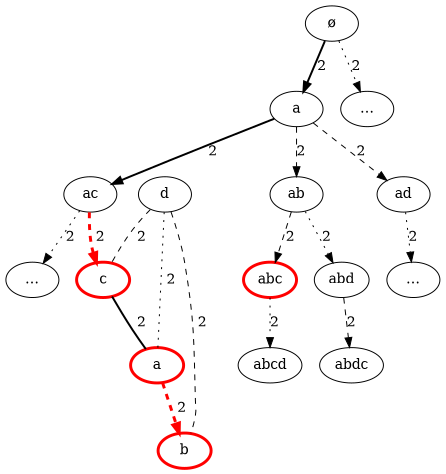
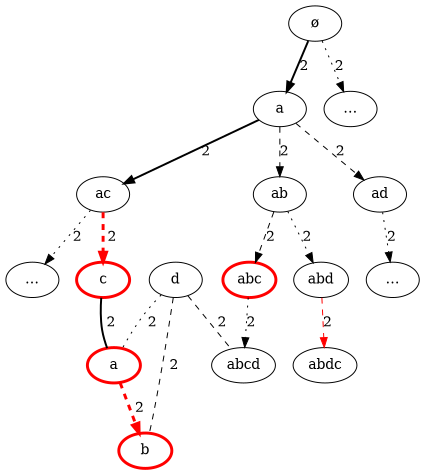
edge "d" -- "c": now "d" -- "abcd"
edge "abd" -- "abdc": color black -> red
